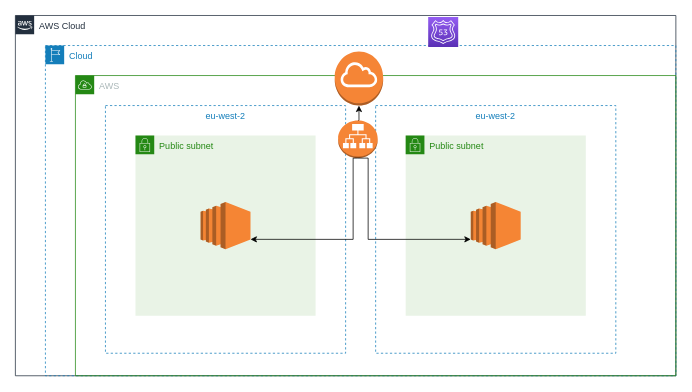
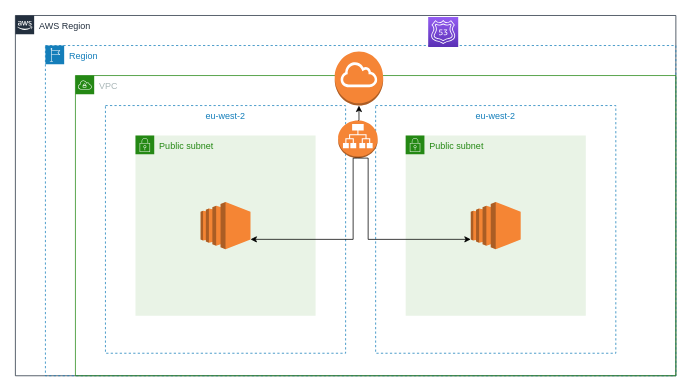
node "AWS Cloud": label "AWS Cloud" -> "AWS Region"
node "Cloud": label "Cloud" -> "Region"
node "AWS": label "AWS" -> "VPC"
